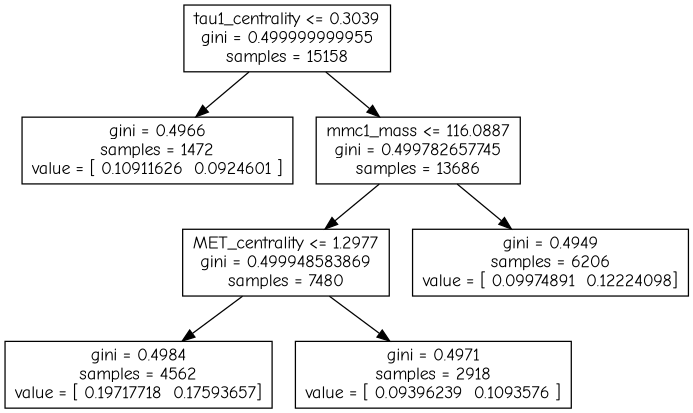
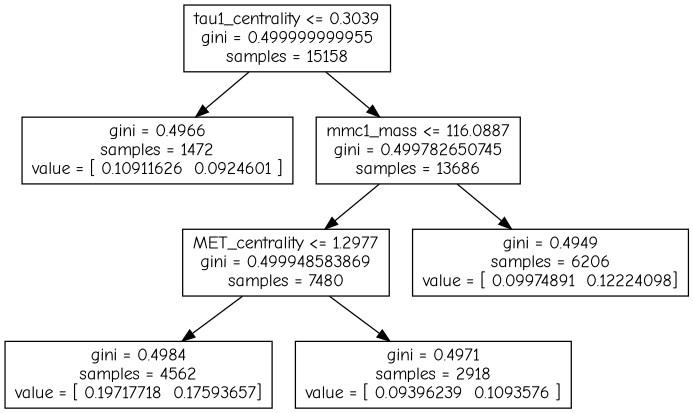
node "mmc1_mass <= 116.0887 gini = 0.499782657745 samples = 13686": label "mmc1_mass <= 116.0887 gini = 0.499782657745 samples = 13686" -> "mmc1_mass <= 116.0887 gini = 0.499782650745 samples = 13686"
